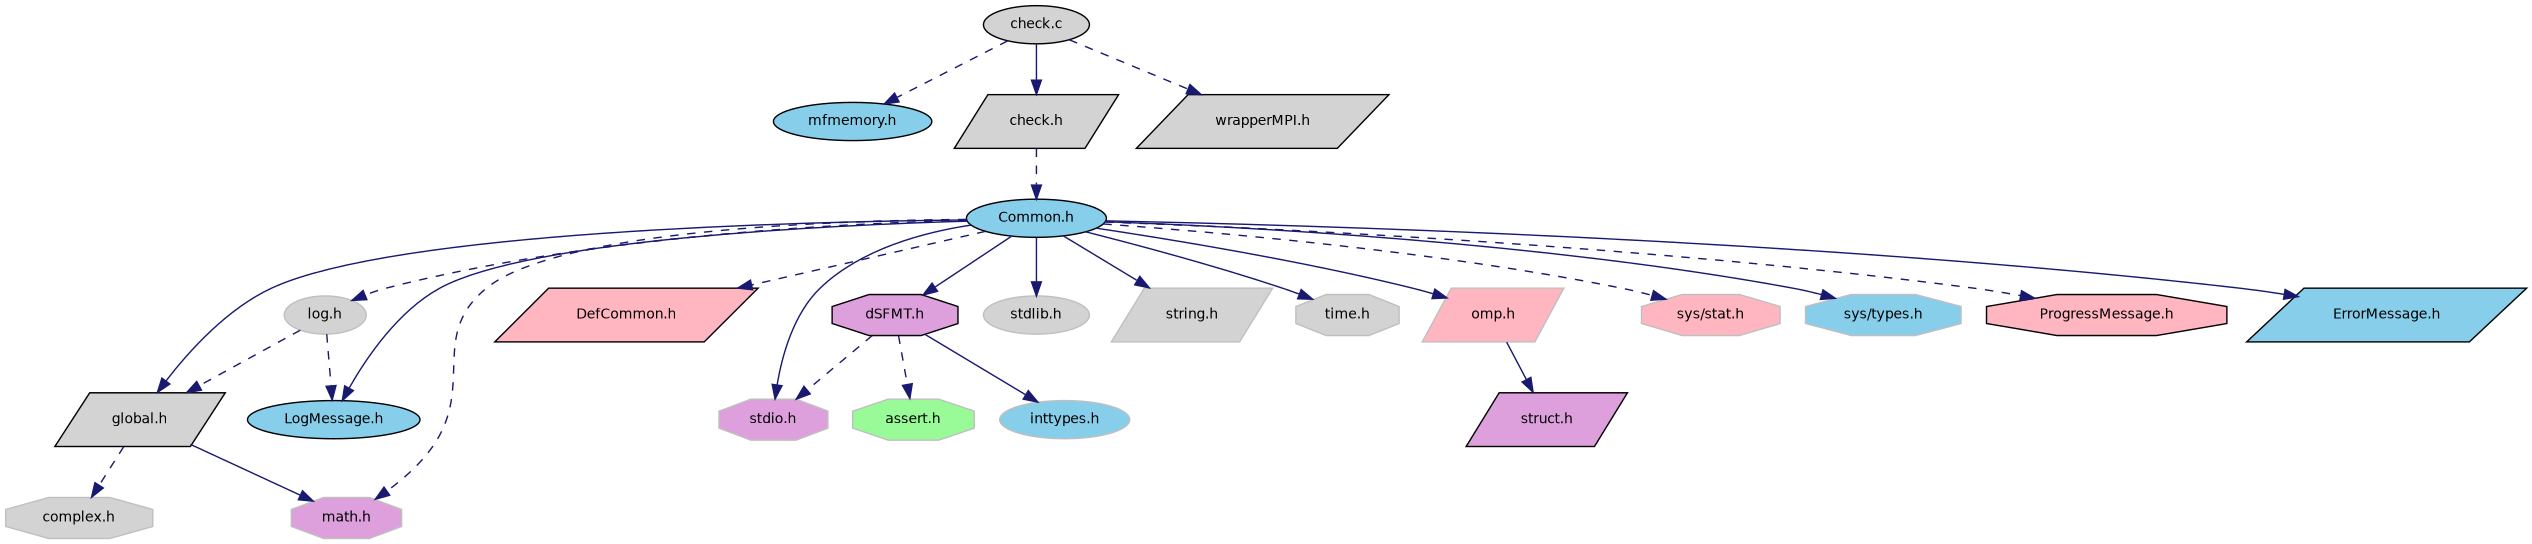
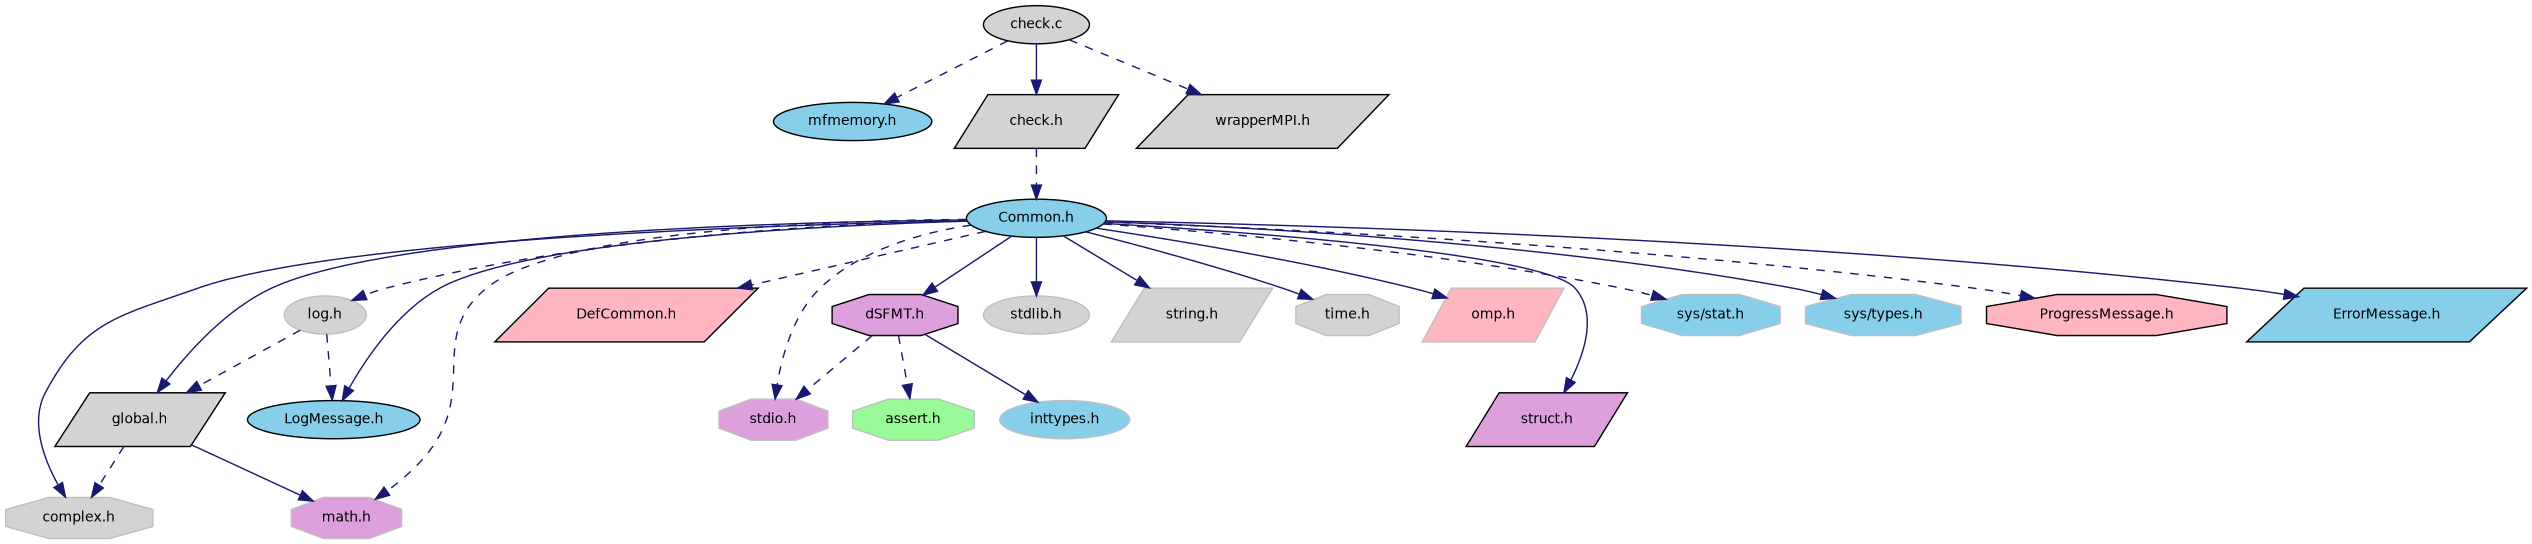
edge "Common.h" -> "complex.h": added
edge "Common.h" -> "stdio.h": style solid -> dashed
node "sys/stat.h": fillcolor lightpink -> skyblue
edge "omp.h" -> "struct.h": now "Common.h" -> "struct.h"
